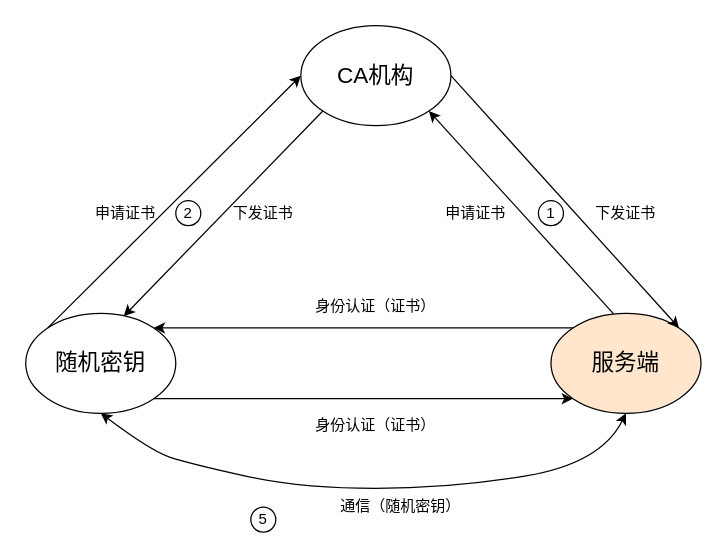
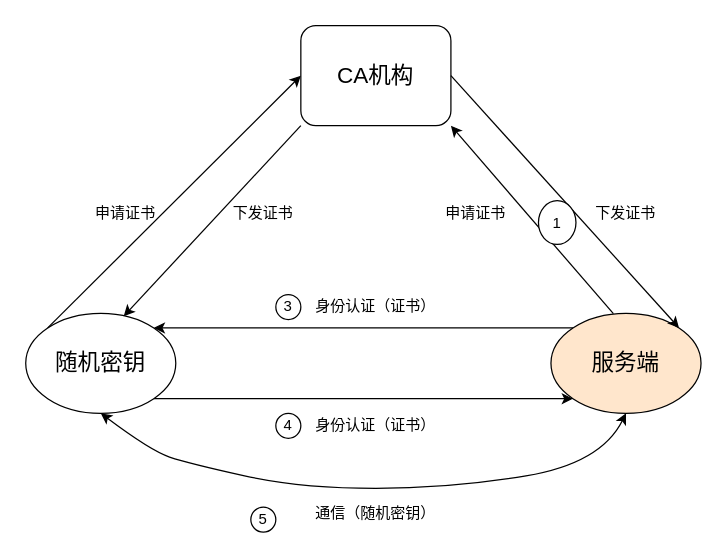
node "CA机构": shape ellipse -> rounded rectangle
node "2": removed
node "1": size 25x25 -> 38x44
node "3": added
node "4": added
node "通信（随机密钥）": moved (401, 507) -> (376, 513)
